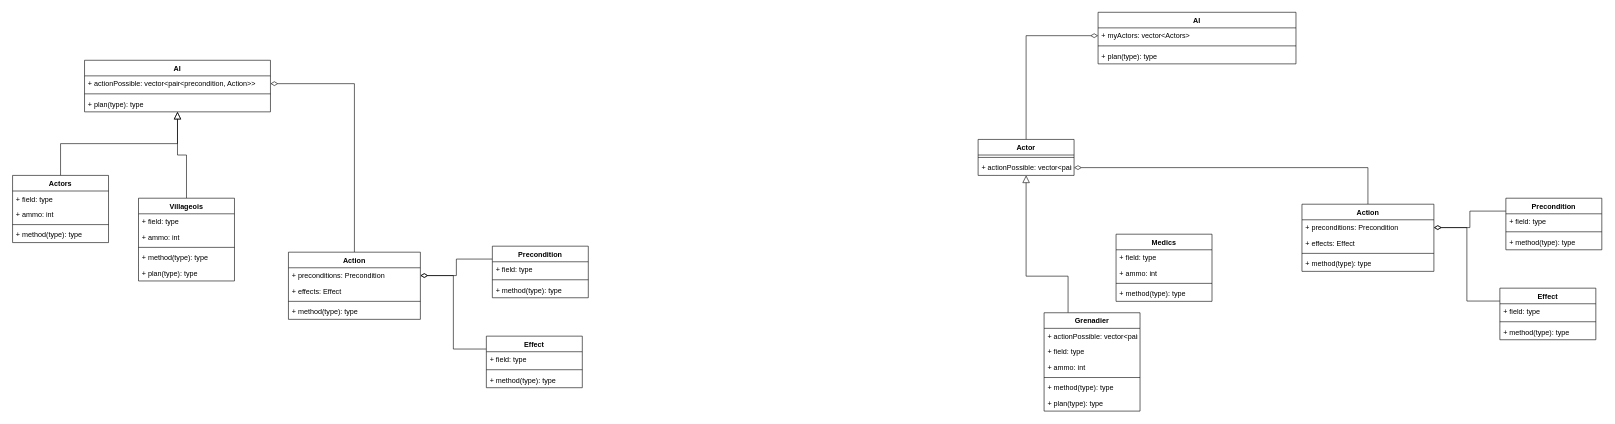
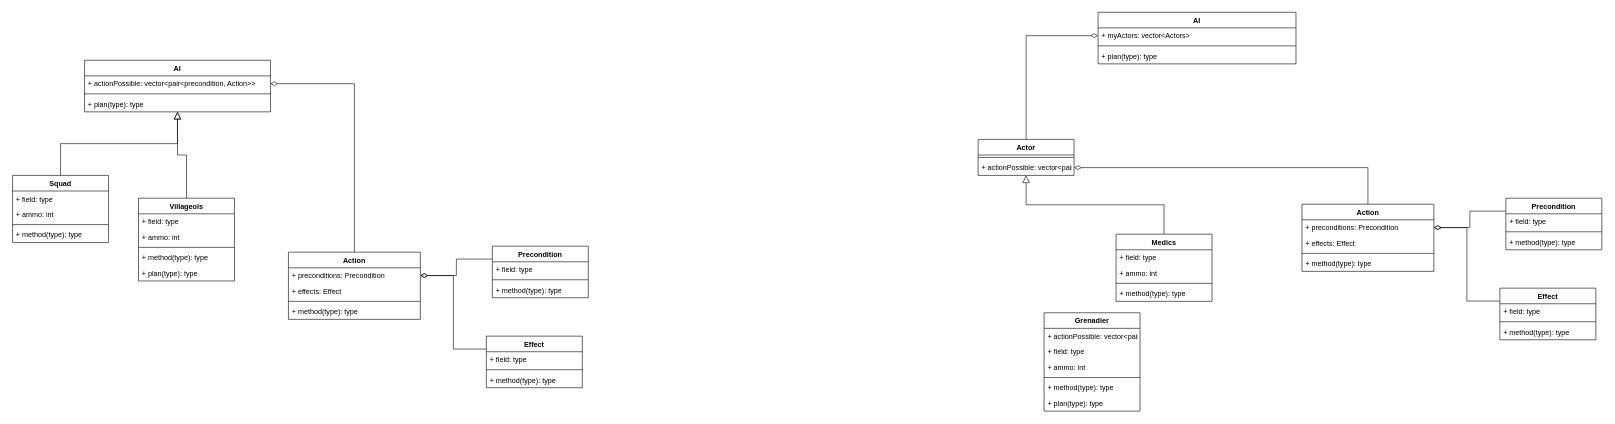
node "Actors": label "Actors" -> "Squad"
edge "Medics" -> "Actor": added
edge "Grenadier" -> "Actor": removed
